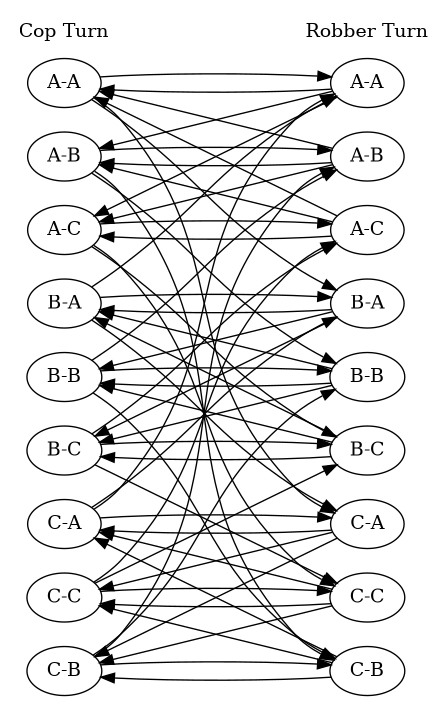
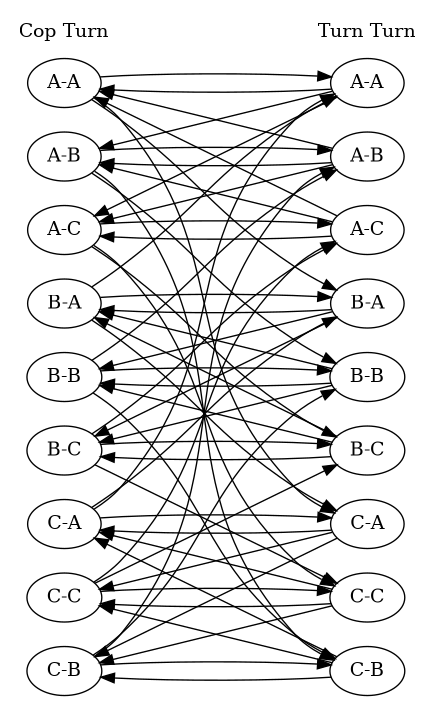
cluster "Robber Turn": label "Robber Turn" -> "Turn Turn"
